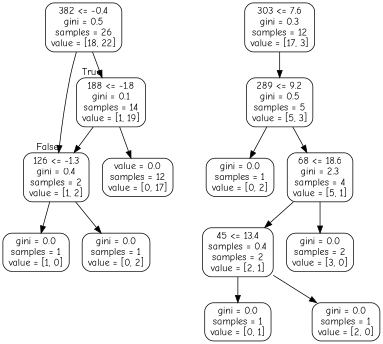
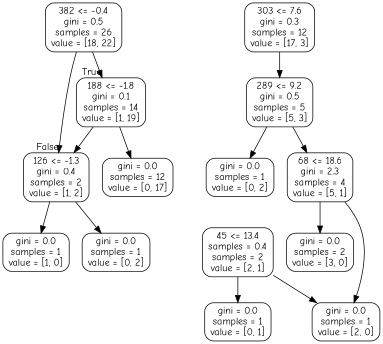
node "value = 0.0 samples = 12 value = [0, 17]": label "value = 0.0 samples = 12 value = [0, 17]" -> "gini = 0.0 samples = 12 value = [0, 17]"
edge "68 <= 18.6 gini = 2.3 samples = 4 value = [5, 1]" -> "45 <= 13.4 samples = 0.4 samples = 2 value = [2, 1]": now "68 <= 18.6 gini = 2.3 samples = 4 value = [5, 1]" -> "gini = 0.0 samples = 1 value = [2, 0]"
